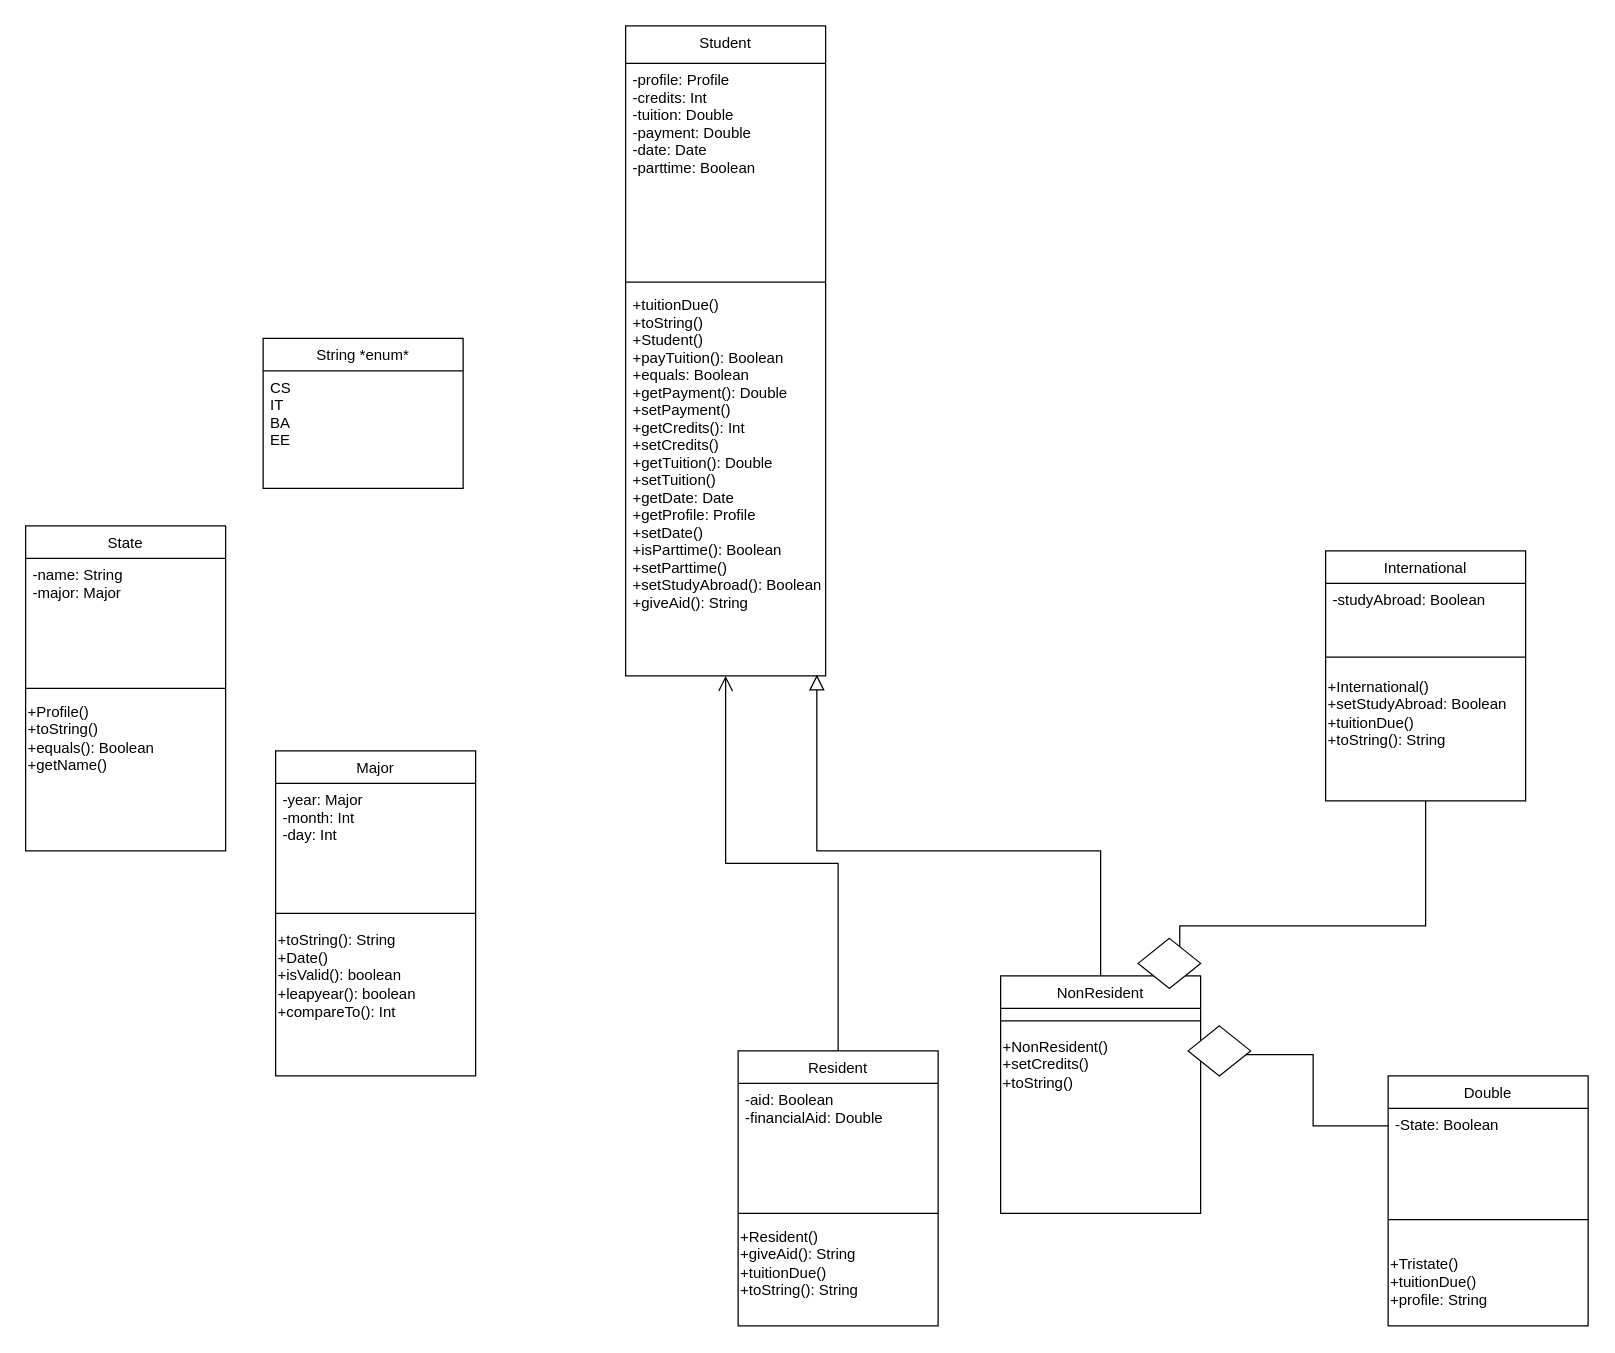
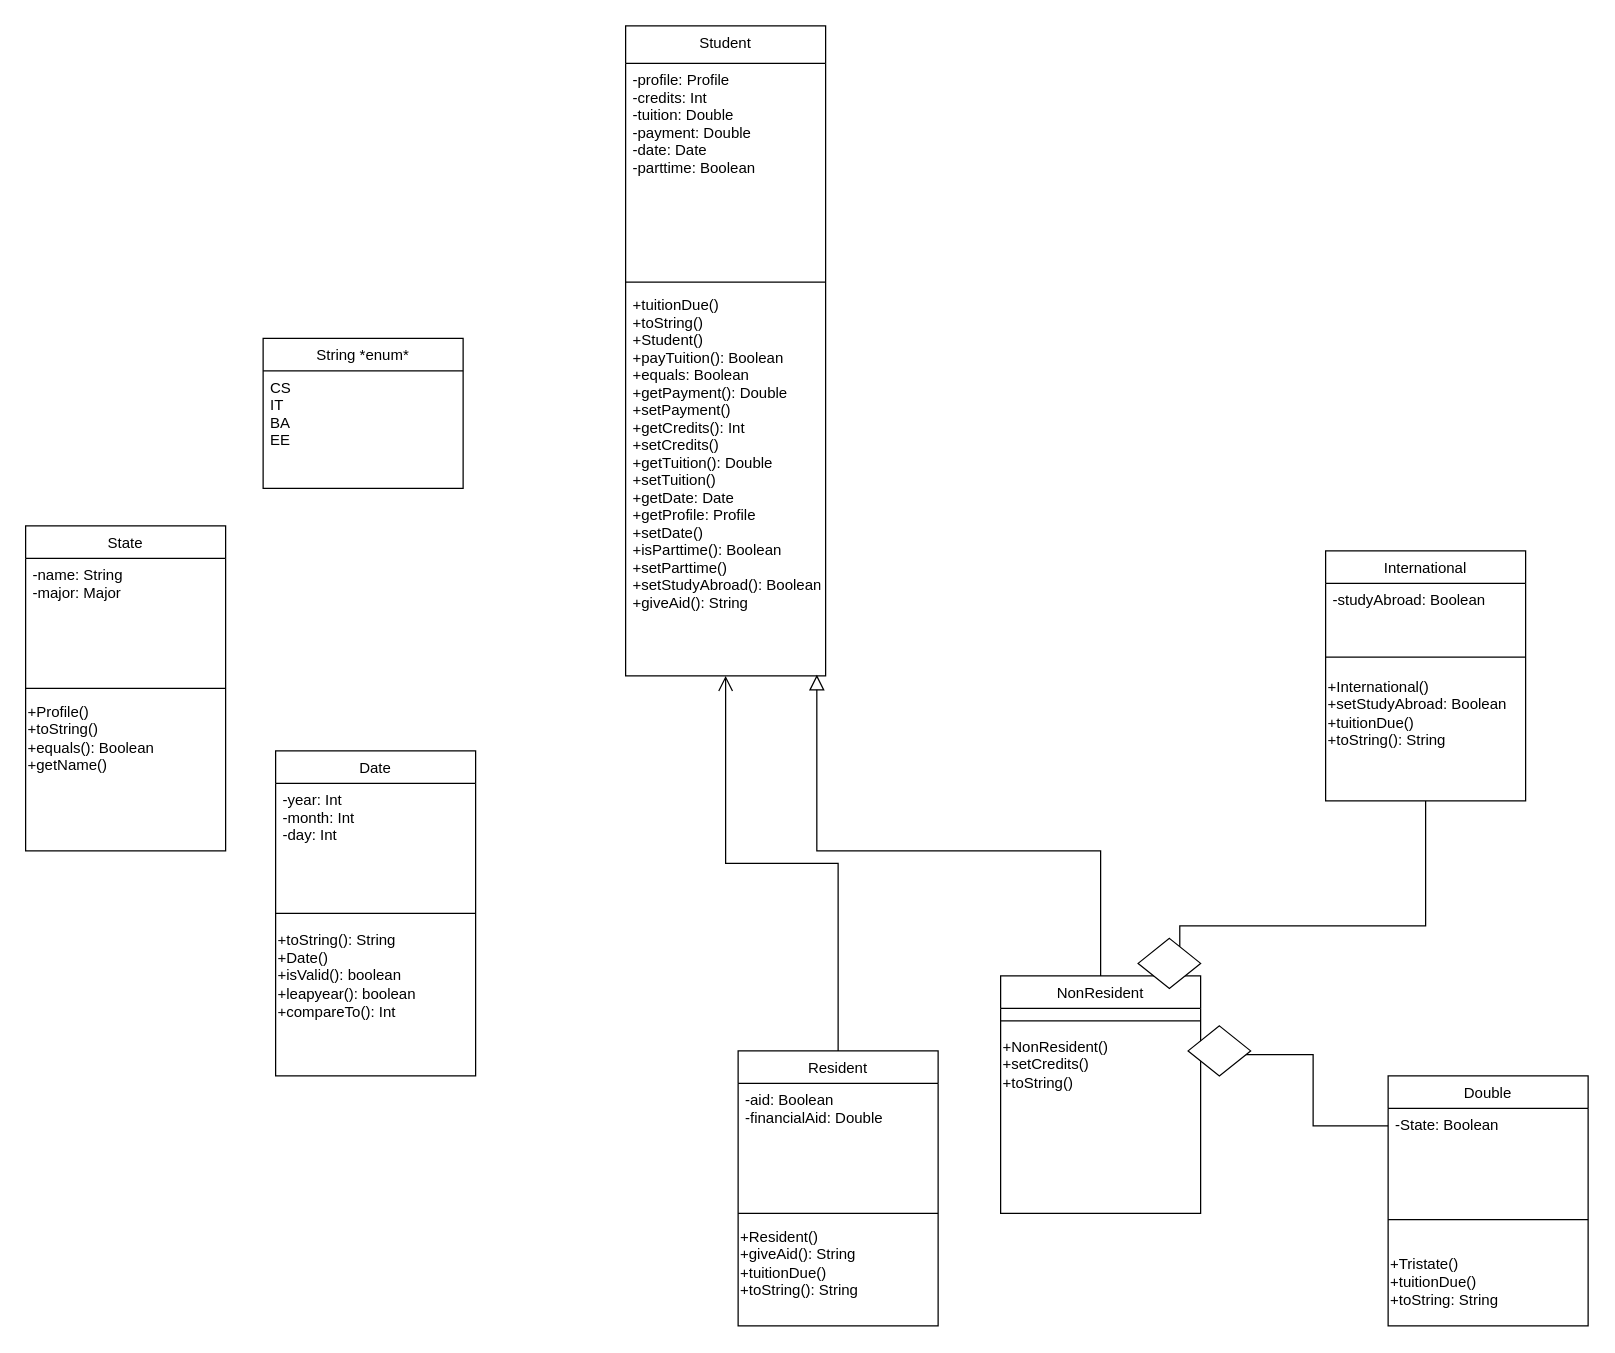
node "Major": label "Major" -> "Date"
node "-year: Major -month: Int -day: Int": label "-year: Major -month: Int -day: Int" -> "-year: Int -month: Int -day: Int"
node "+Tristate() +tuitionDue() +profile: String": label "+Tristate() +tuitionDue() +profile: String" -> "+Tristate() +tuitionDue() +toString: String"
